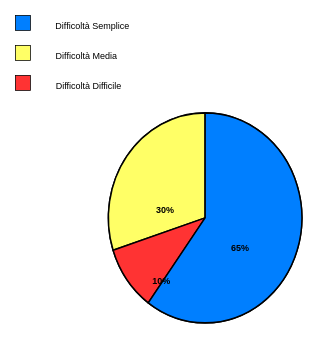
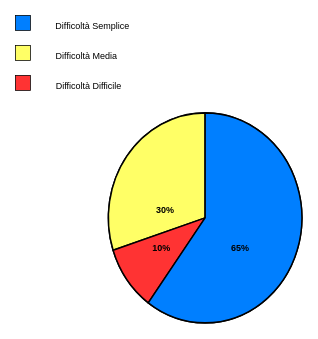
node "10%": moved (162, 282) -> (162, 248)
